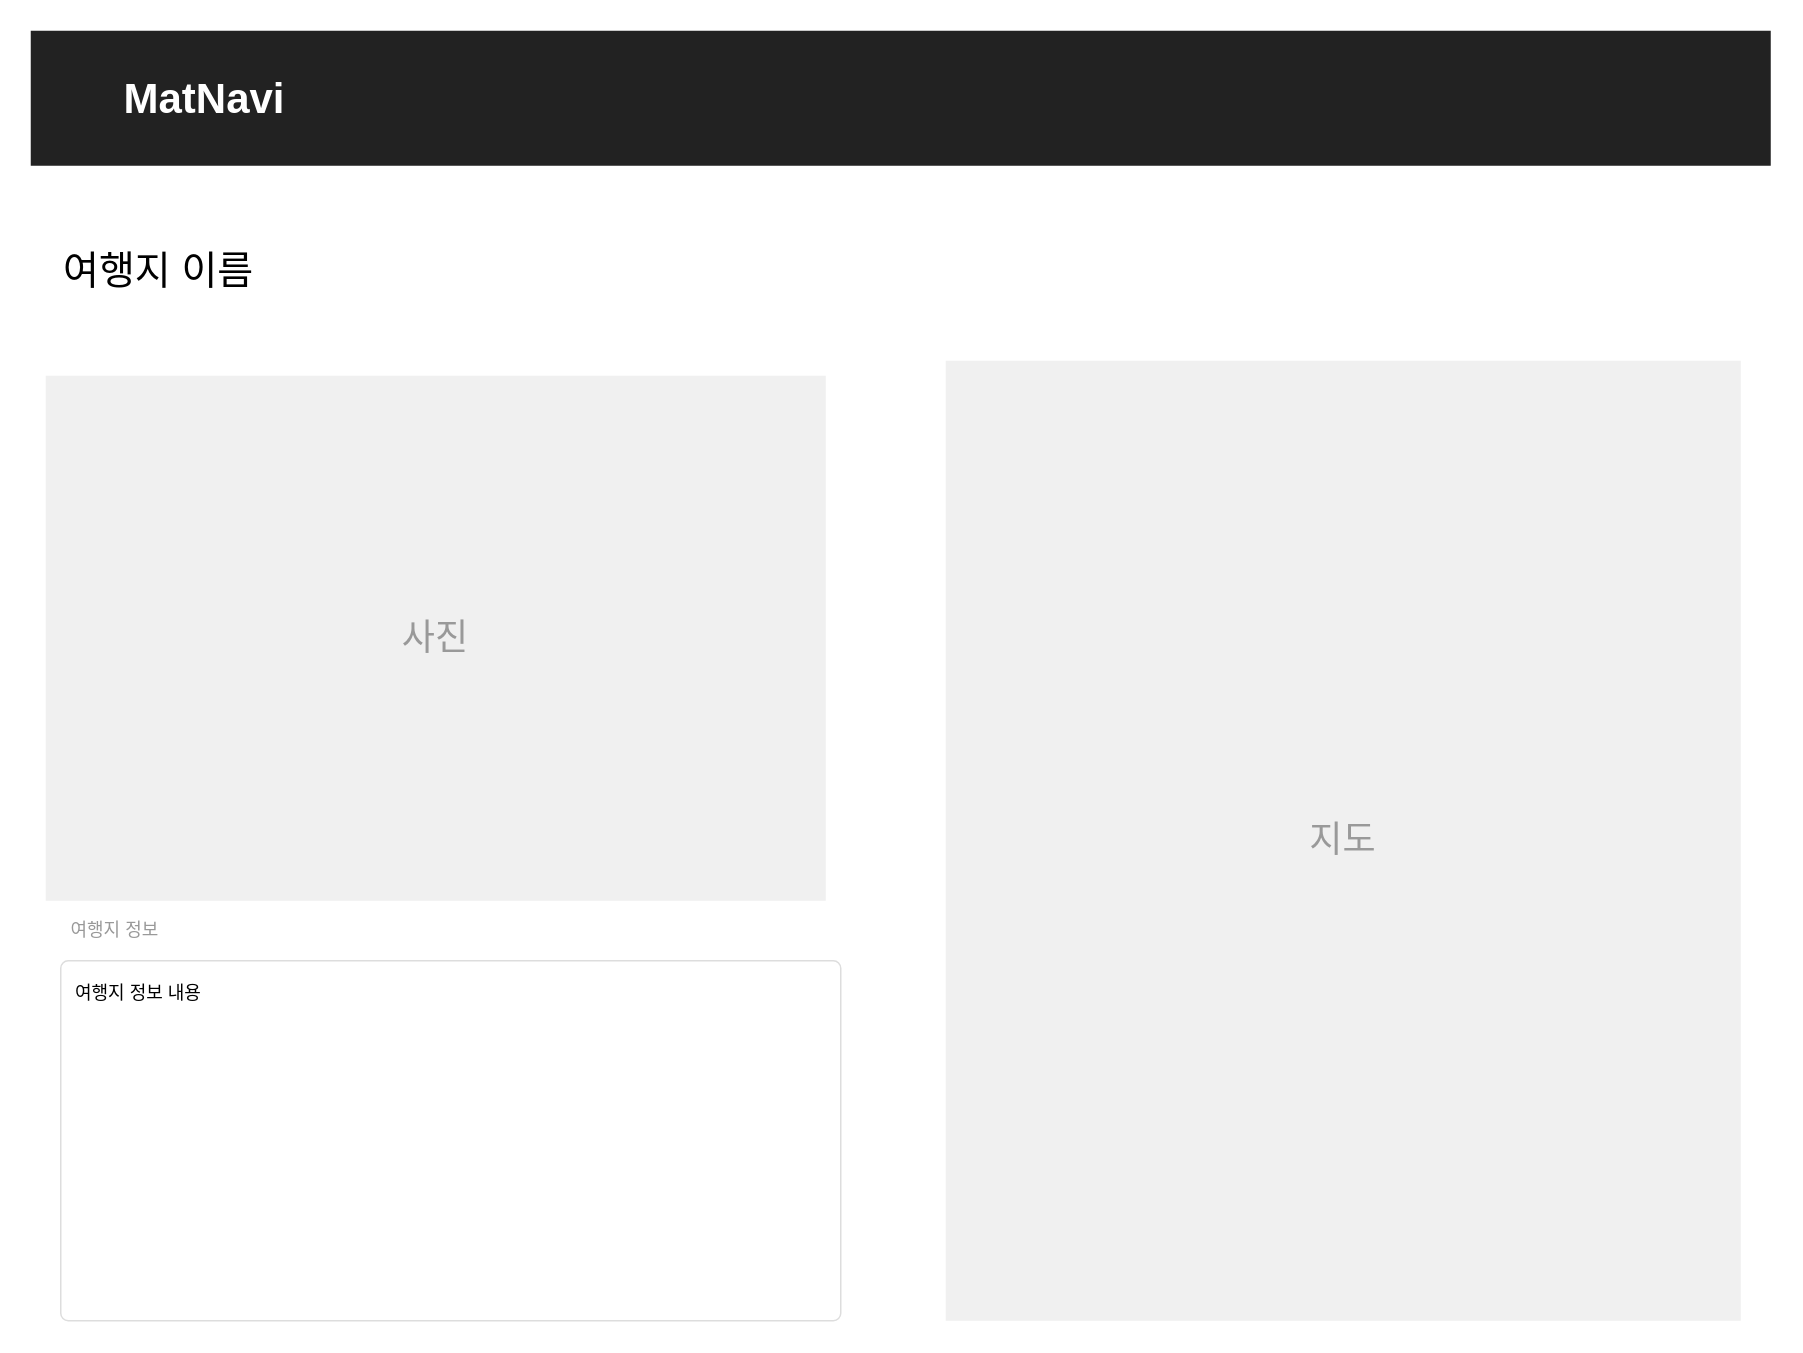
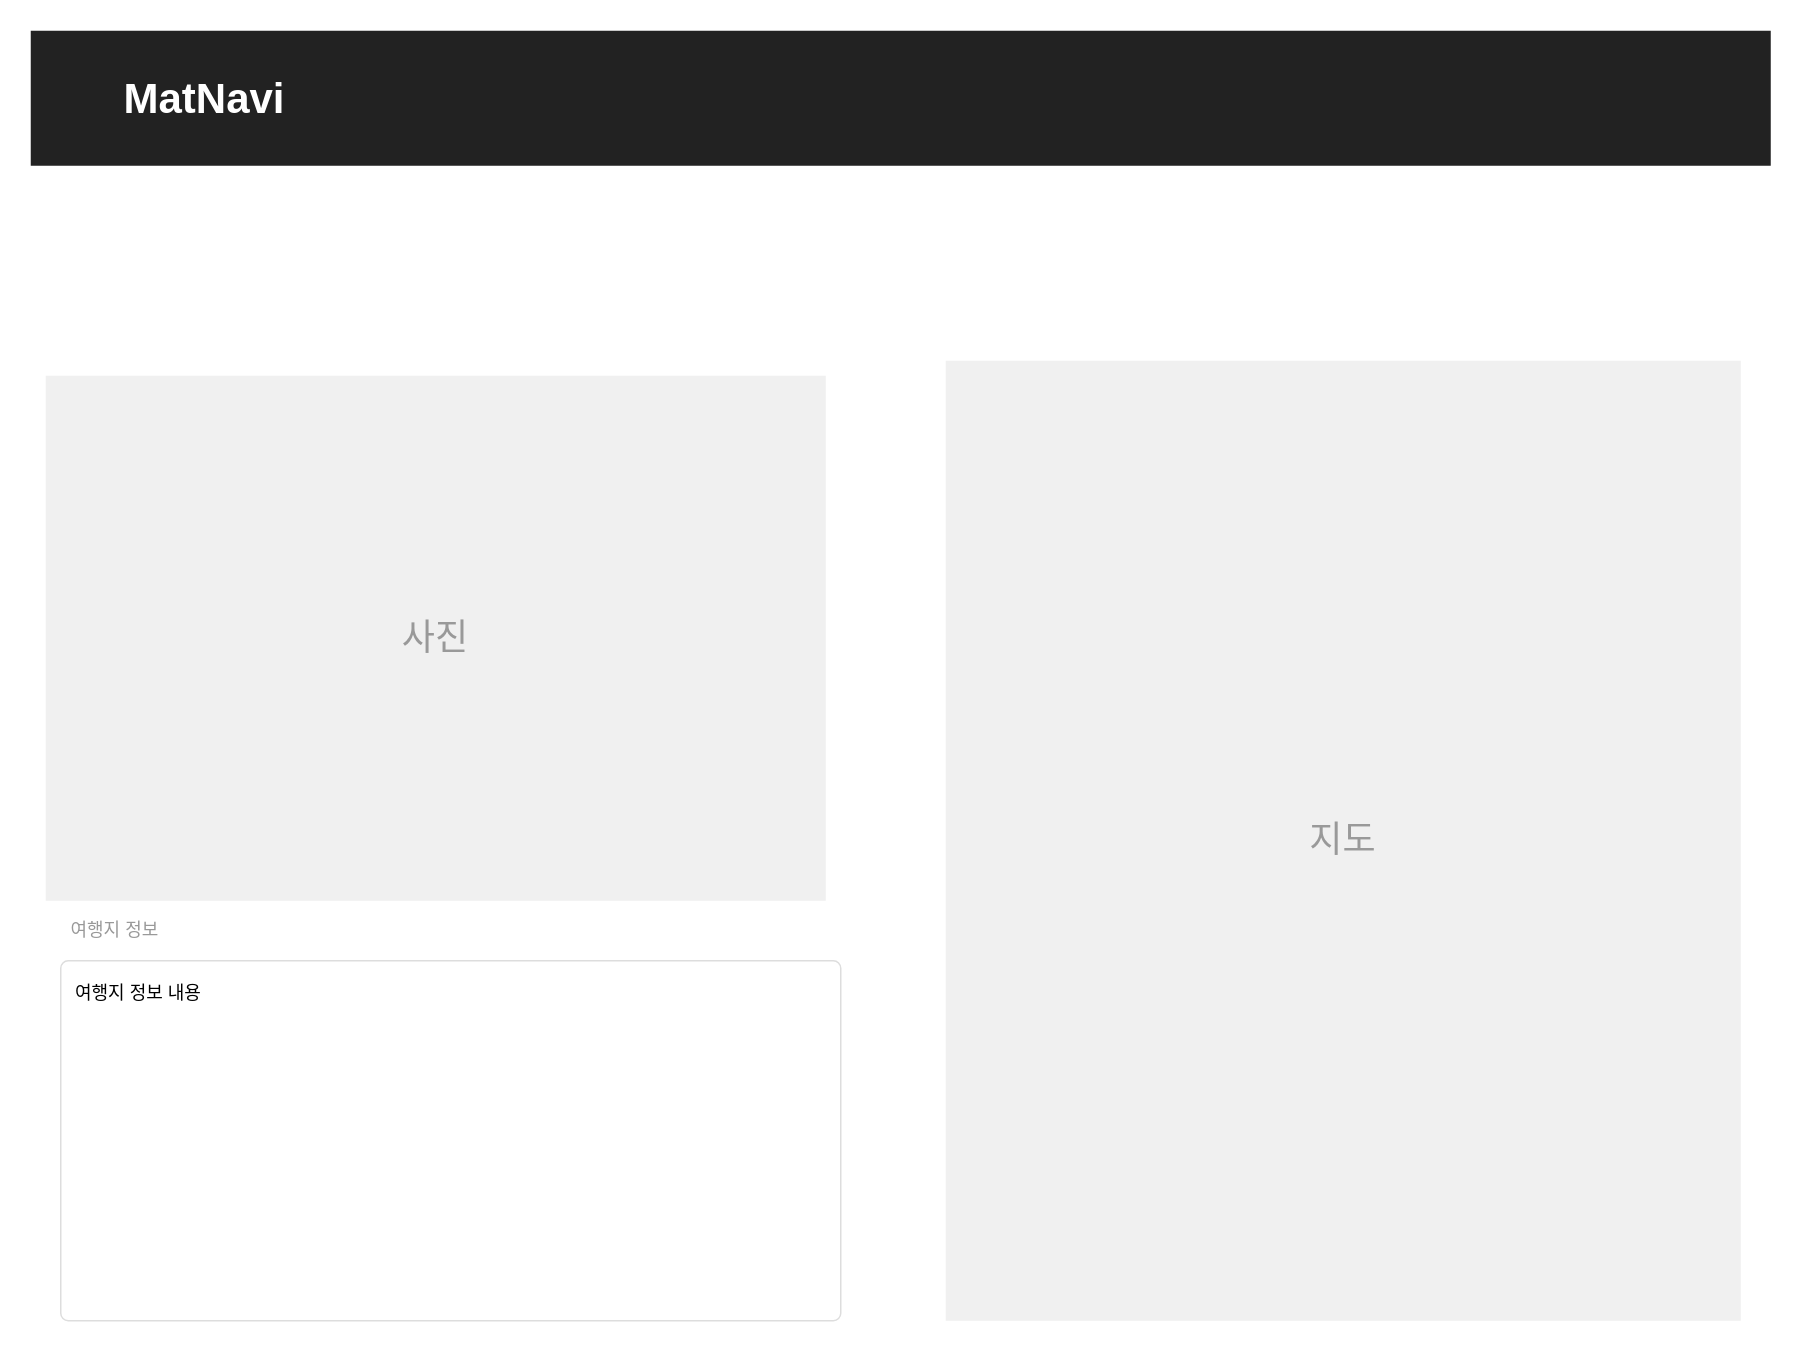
node "여행지 이름": removed
